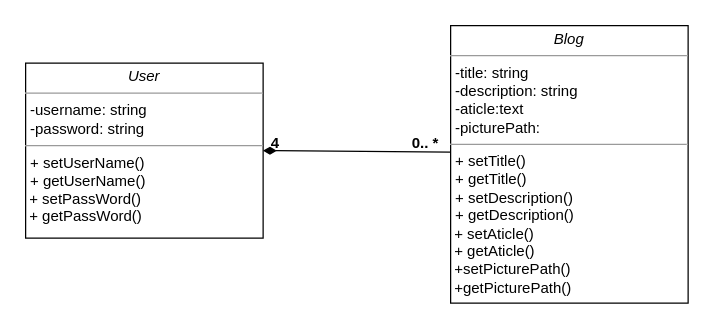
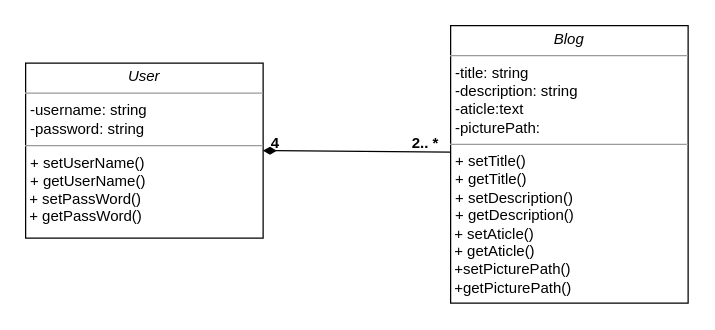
node "0.. *": label "0.. *" -> "2.. *"
